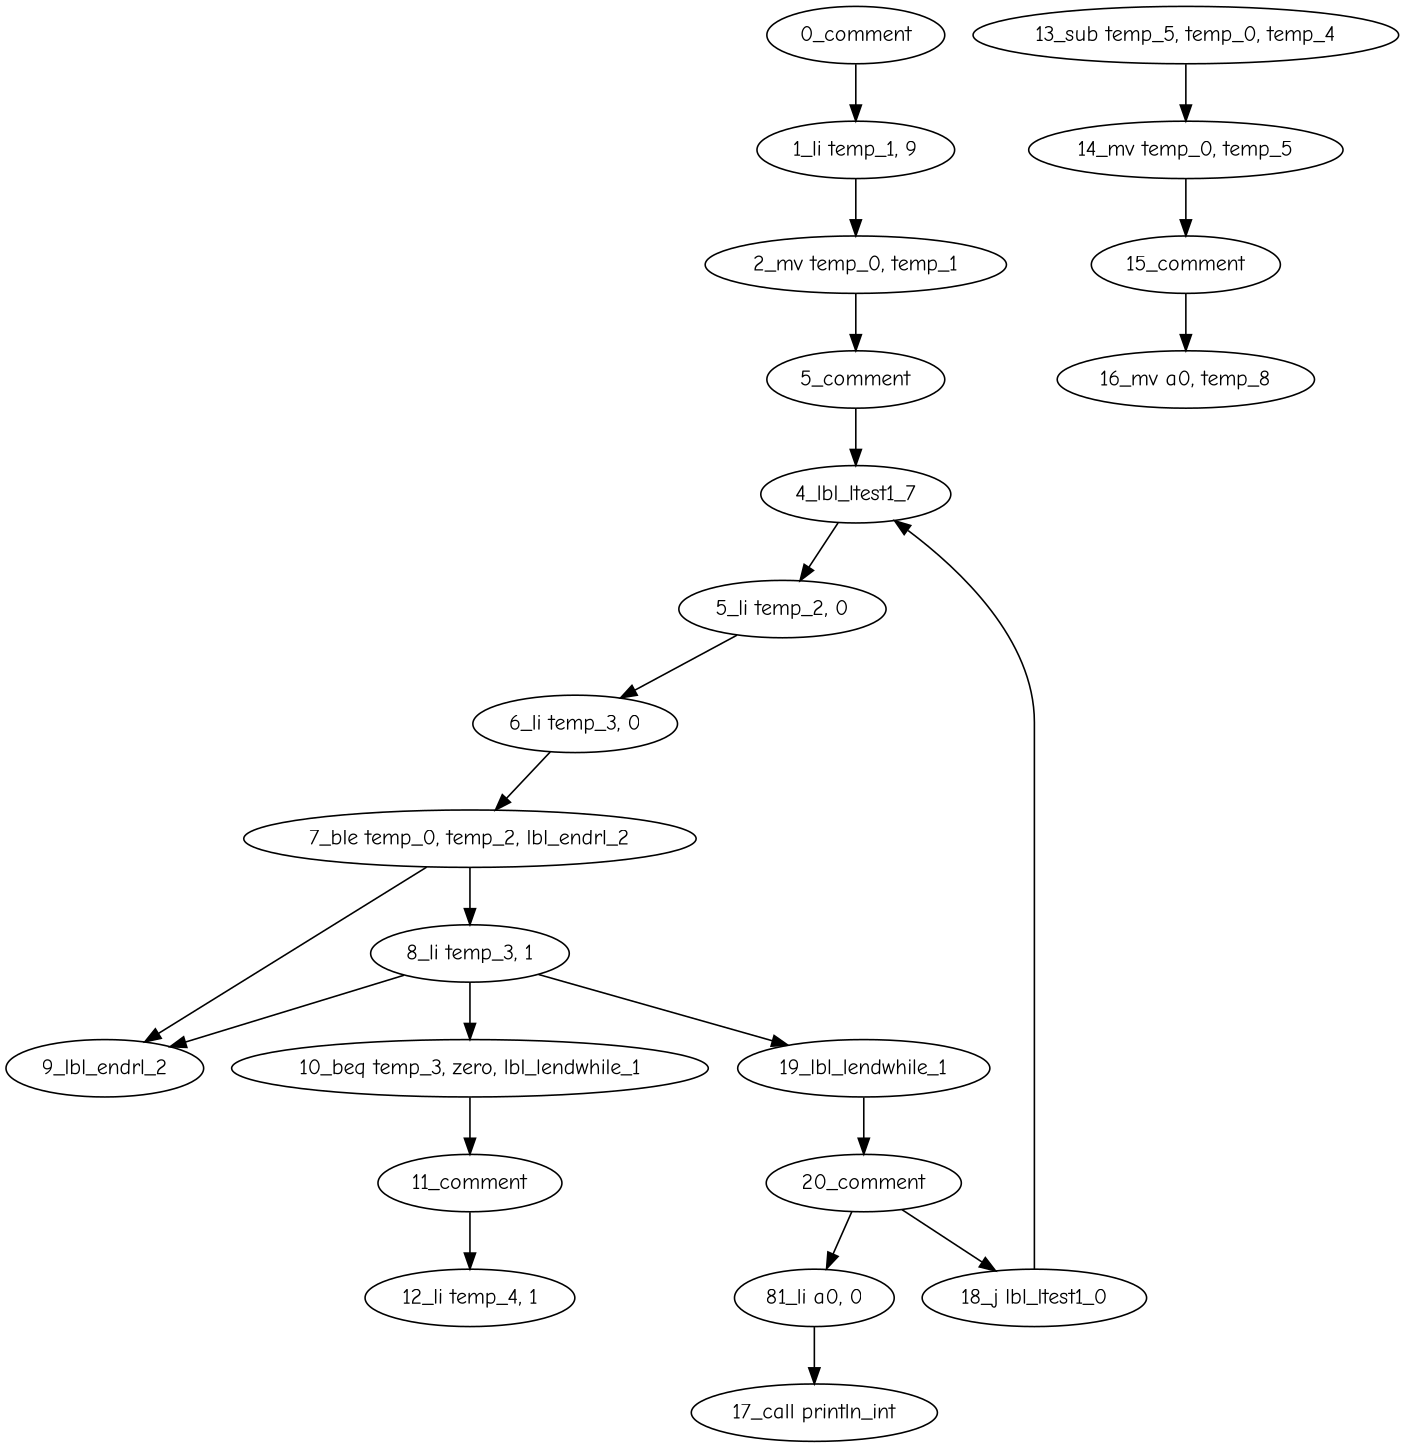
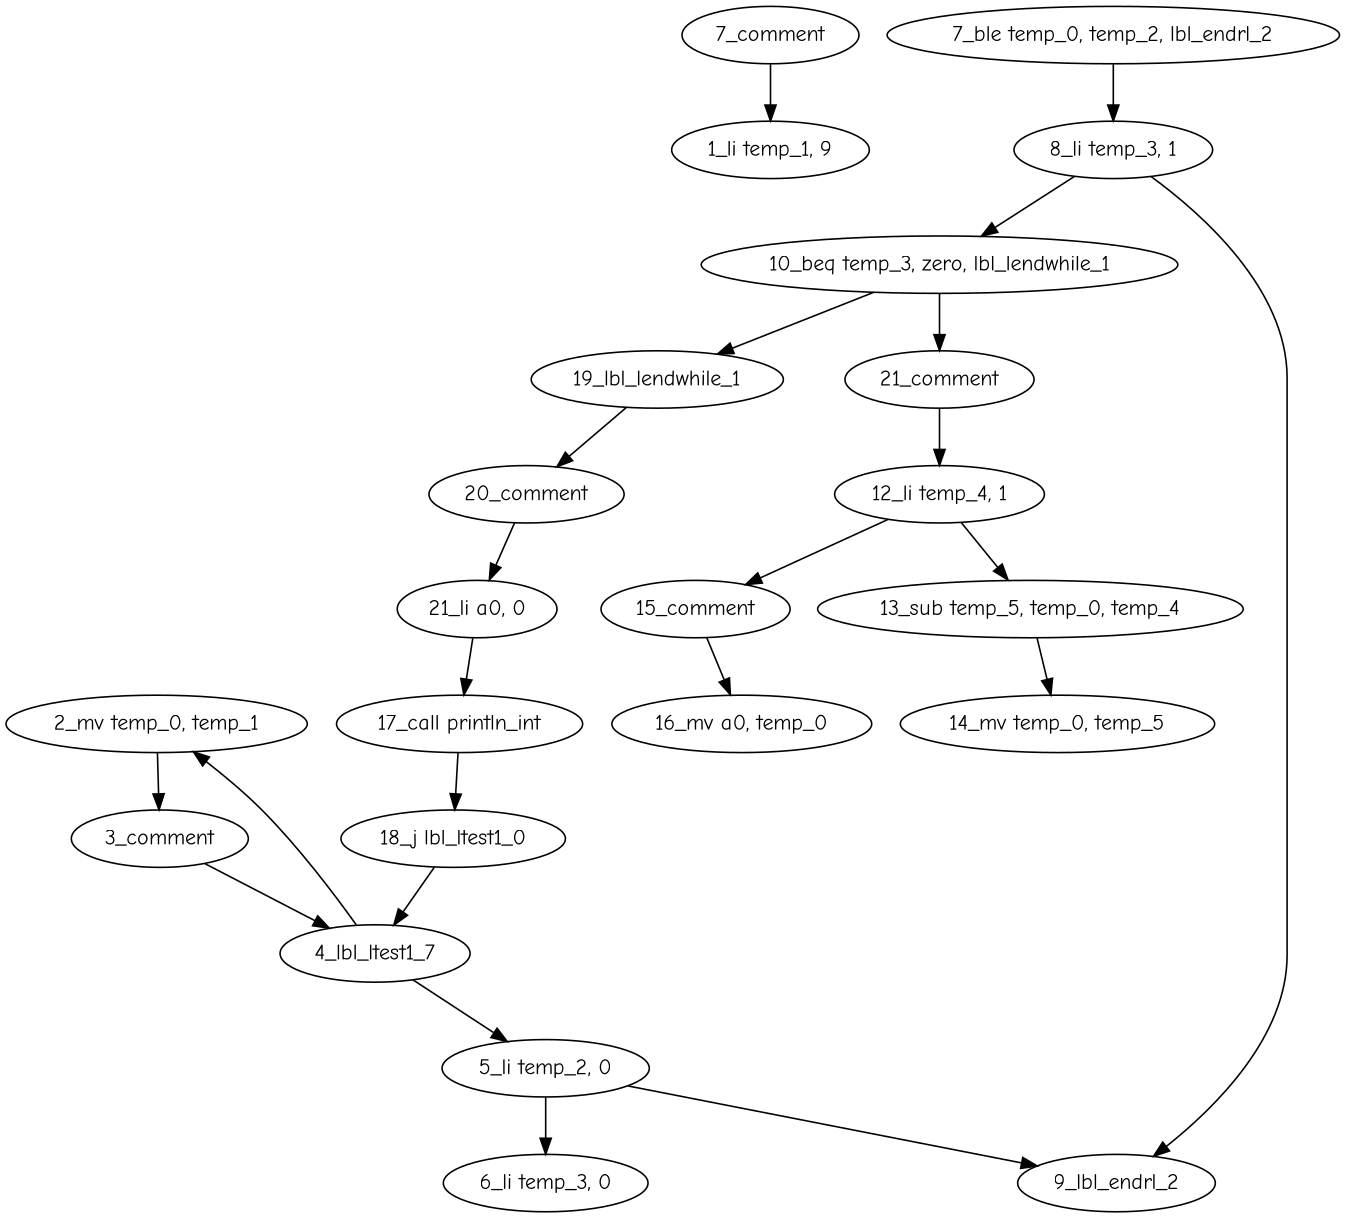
node "0_comment": label "0_comment" -> "7_comment"
edge "1_li temp_1, 9" -> "2_mv temp_0, temp_1": now "4_lbl_ltest1_7" -> "2_mv temp_0, temp_1"
edge "14_mv temp_0, temp_5" -> "15_comment": now "12_li temp_4, 1" -> "15_comment"
node "5_comment": label "5_comment" -> "3_comment"
node "16_mv a0, temp_8": label "16_mv a0, temp_8" -> "16_mv a0, temp_0"
edge "12_li temp_4, 1" -> "13_sub temp_5, temp_0, temp_4": added
edge "6_li temp_3, 0" -> "7_ble temp_0, temp_2, lbl_endrl_2": removed
edge "7_ble temp_0, temp_2, lbl_endrl_2" -> "9_lbl_endrl_2": now "5_li temp_2, 0" -> "9_lbl_endrl_2"
edge "8_li temp_3, 1" -> "19_lbl_lendwhile_1": now "10_beq temp_3, zero, lbl_lendwhile_1" -> "19_lbl_lendwhile_1"
node "11_comment": label "11_comment" -> "21_comment"
edge "20_comment" -> "18_j lbl_ltest1_0": now "17_call println_int" -> "18_j lbl_ltest1_0"
node "81_li a0, 0": label "81_li a0, 0" -> "21_li a0, 0"
